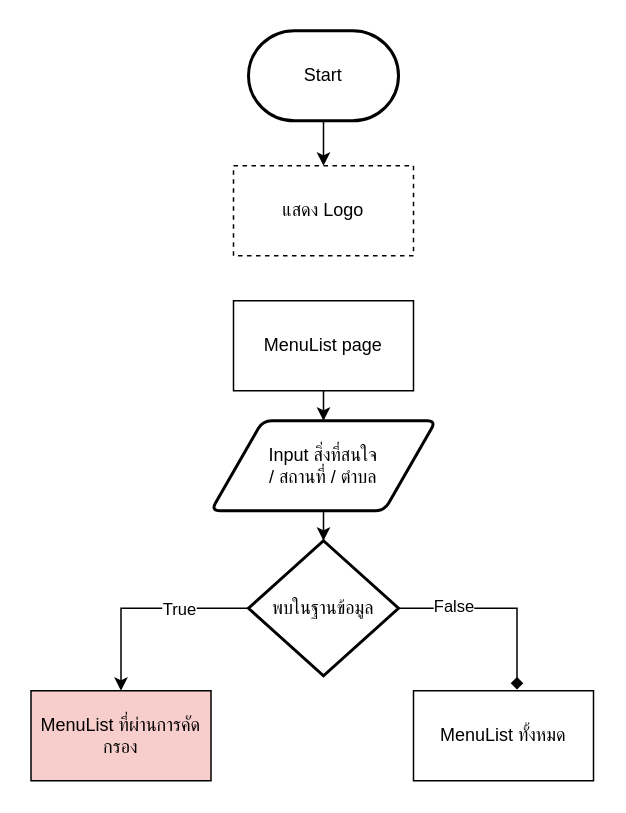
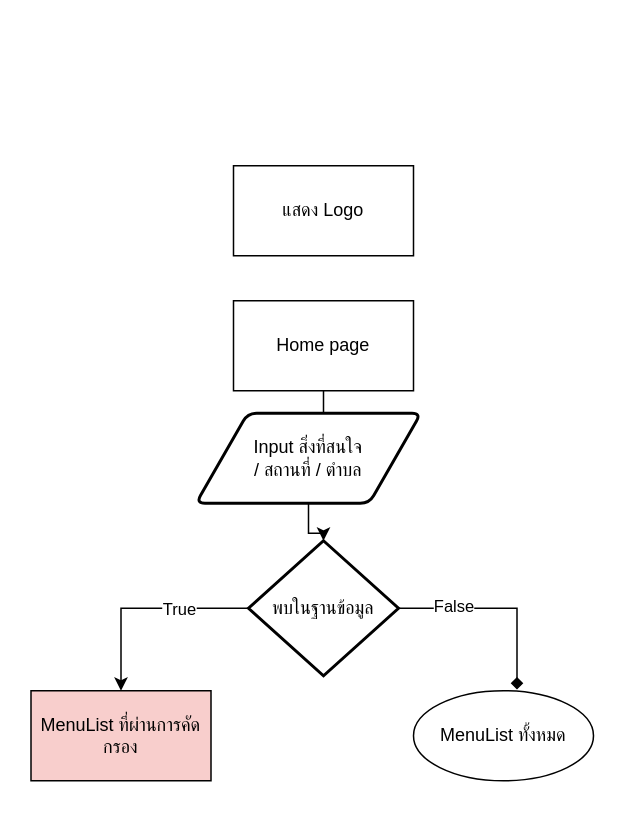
node "Start": removed
edge "Start" -> "แสดง Logo": removed
node "แสดง Logo": style dashed -> solid
node "MenuList page": label "MenuList page" -> "Home page"
node "Input สิ่งที่สนใจ / สถานที่ / ตำบล": moved (323, 466) -> (308, 458)
node "MenuList ทั้งหมด": shape rectangle -> ellipse
